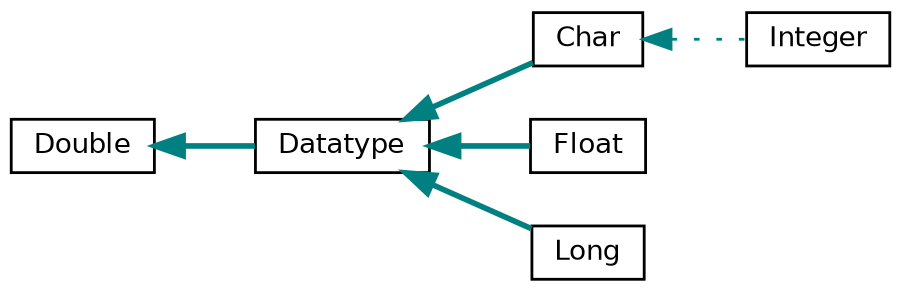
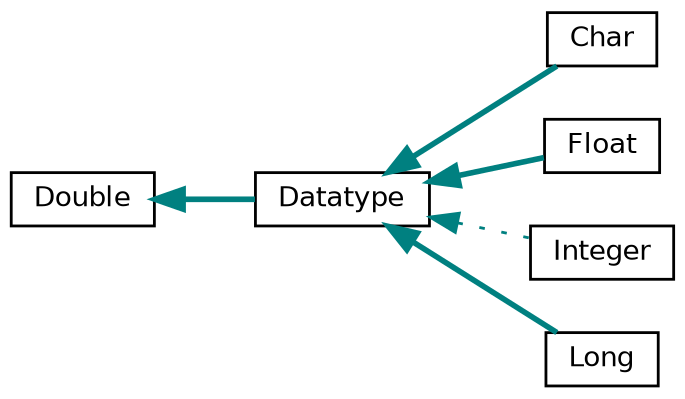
edge "Integer" -> "Char": now "Integer" -> "Datatype"
